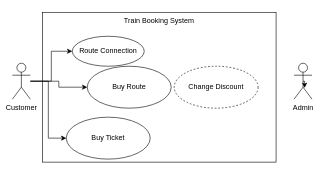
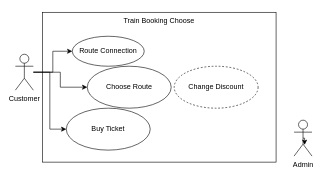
node "Train Booking System": label "Train Booking System" -> "Train Booking Choose"
node "Customer": moved (21, 81) -> (24, 72)
node "Admin": moved (303, 81) -> (303, 138)
node "Buy Route": label "Buy Route" -> "Choose Route"
node "Buy Ticket": moved (108, 138) -> (108, 129)
